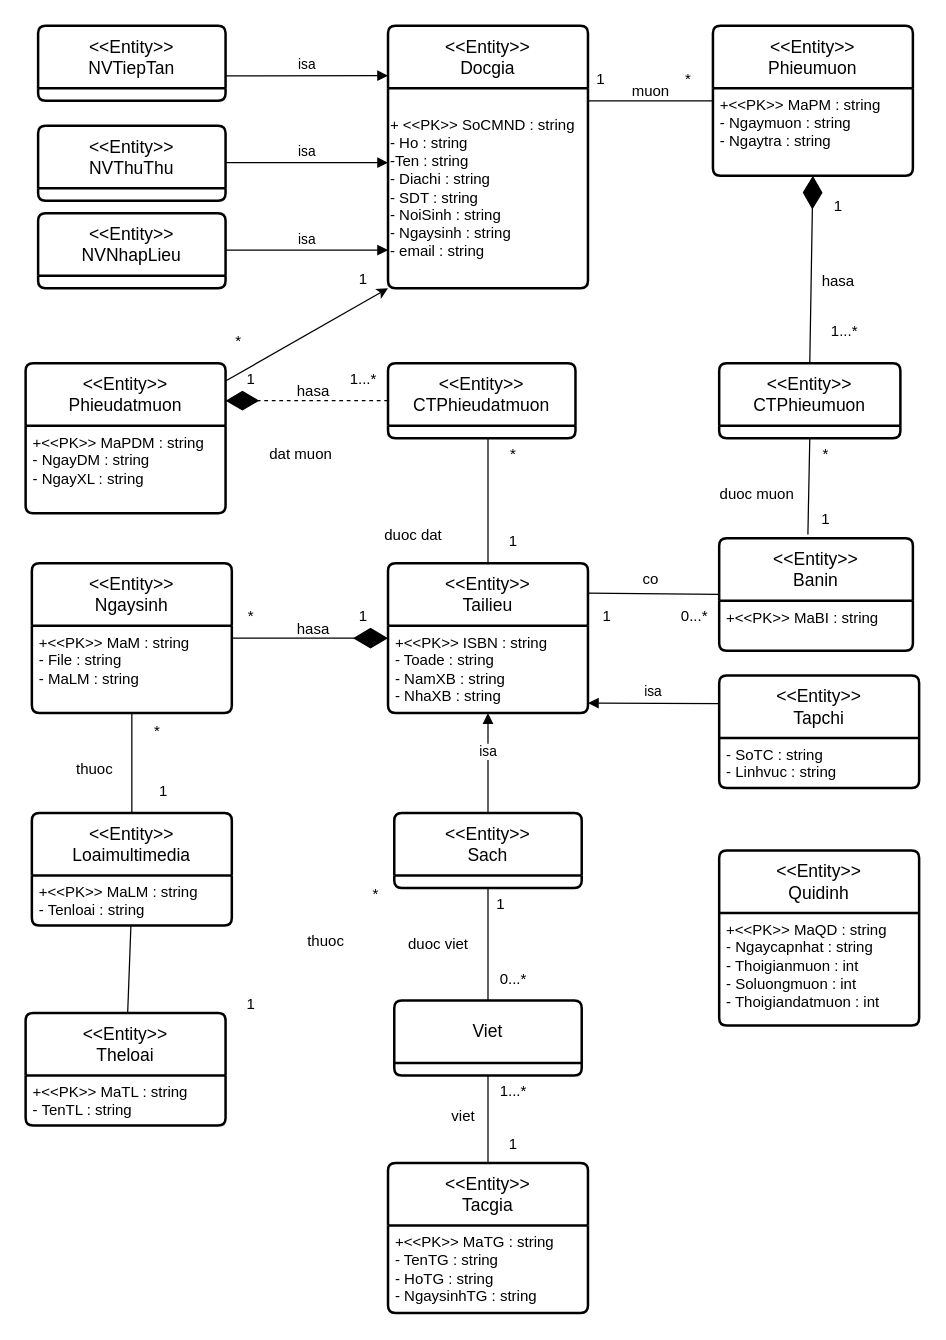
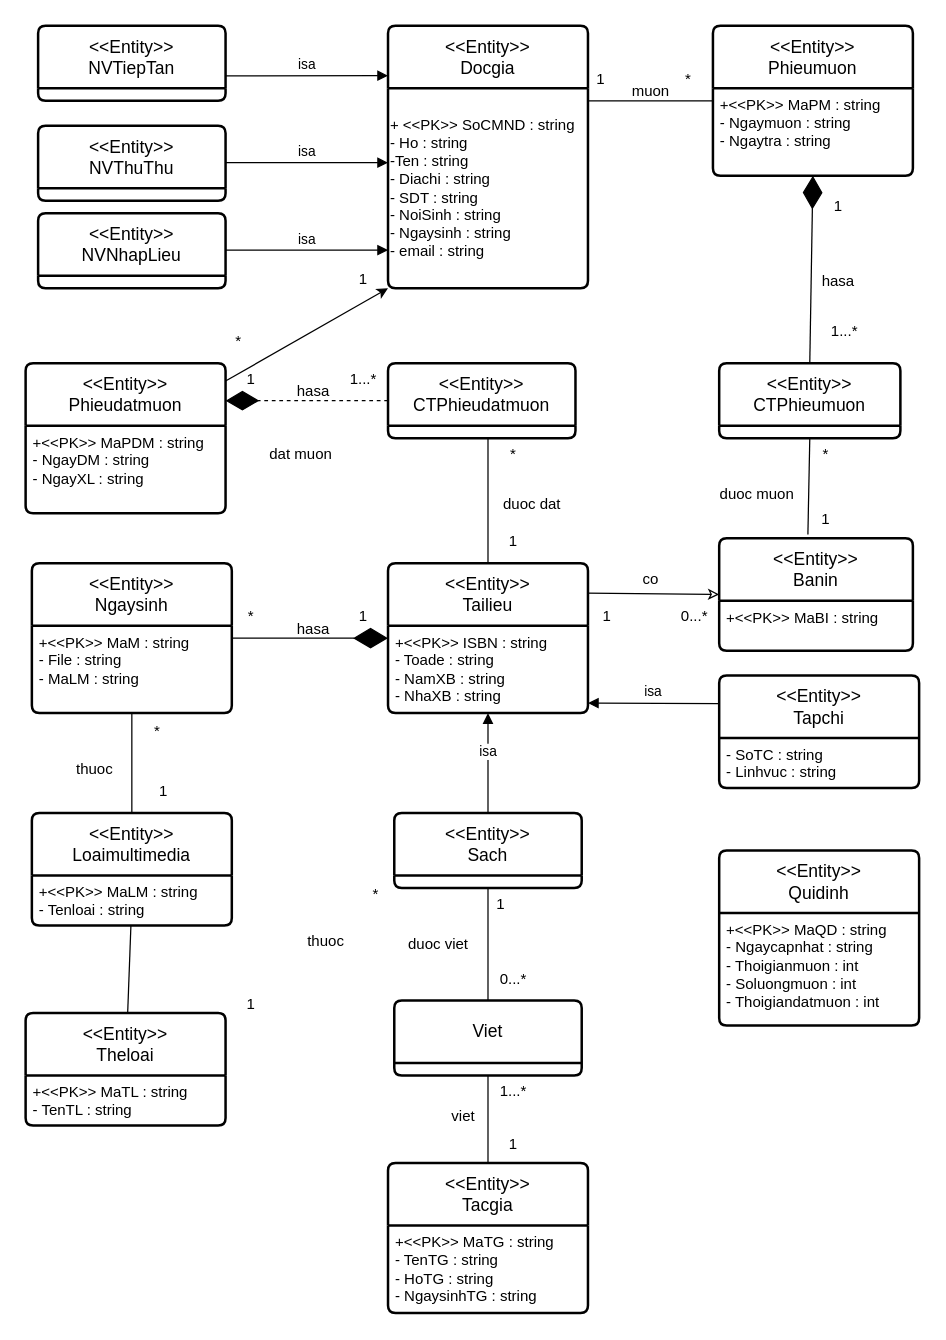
node "duoc dat": moved (413, 536) -> (532, 504)
edge "<<Entity>> Banin" -- "<<Entity>> Tailieu": arrowhead none -> classic
